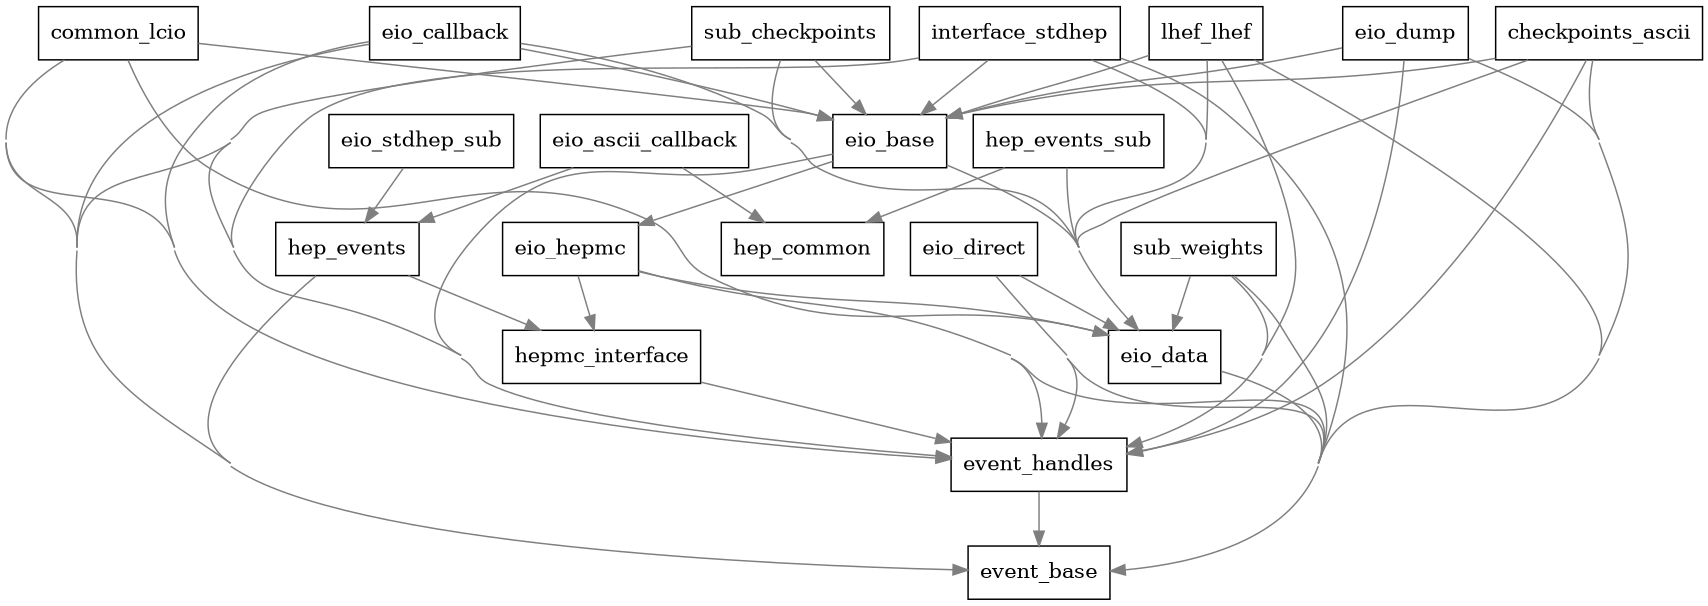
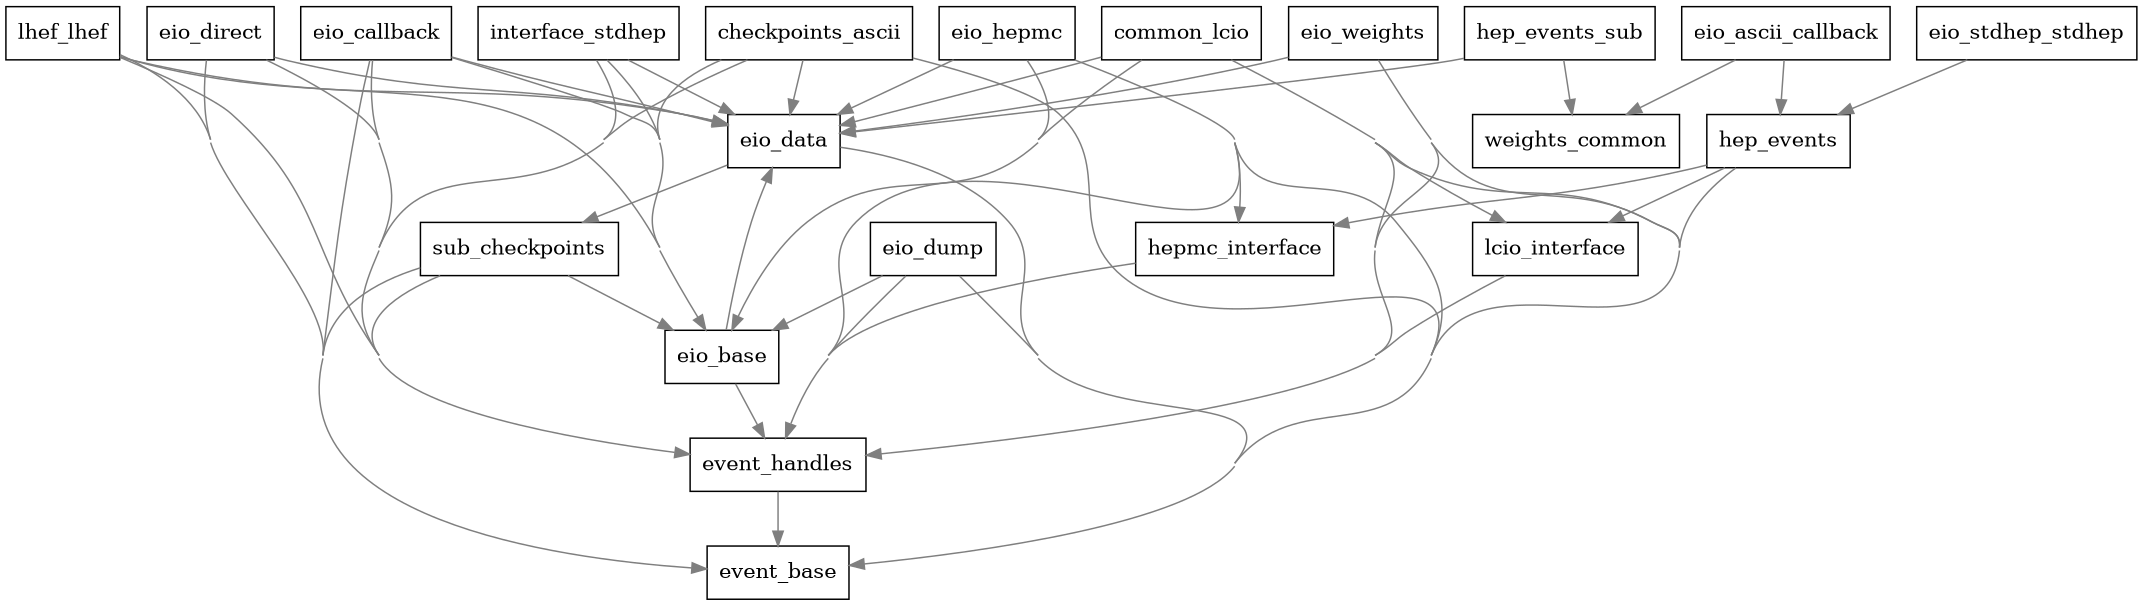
edge "sub_checkpoints" -> "eio_data": reversed
node "eio_stdhep_sub": label "eio_stdhep_sub" -> "eio_stdhep_stdhep"
edge "eio_base" -> "eio_hepmc": reversed
edge "interface_stdhep" -> "event_base": removed
node "hep_common": label "hep_common" -> "weights_common"
node "sub_weights": label "sub_weights" -> "eio_weights"
node "lcio_interface": added
